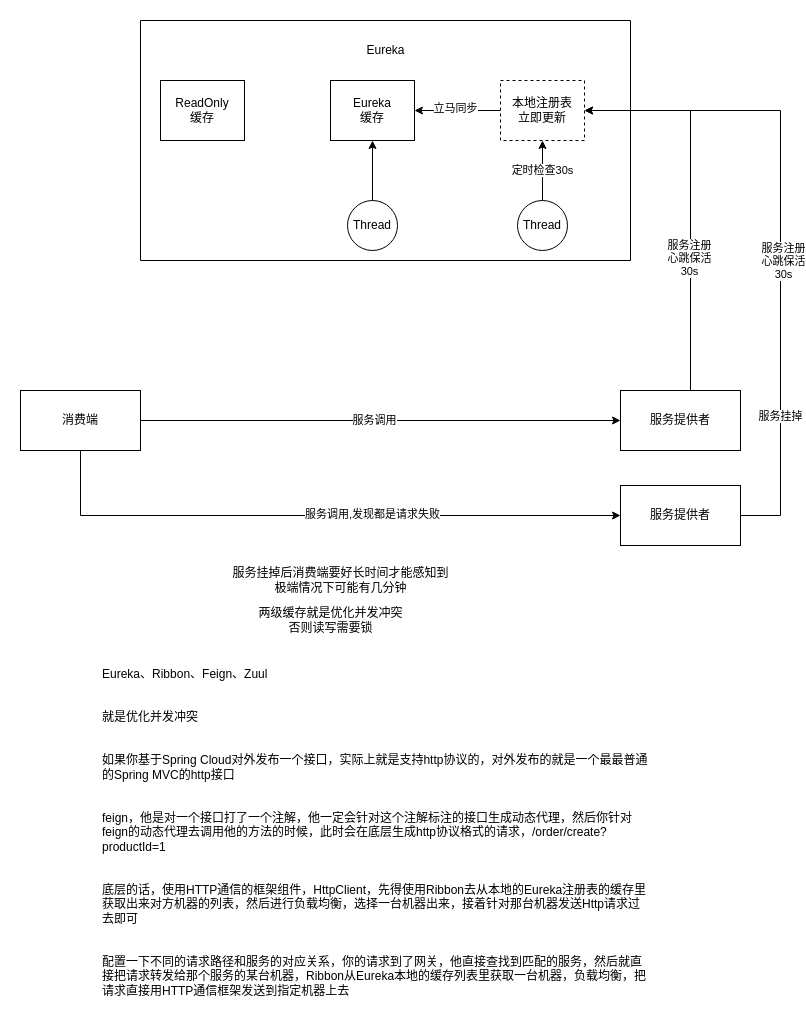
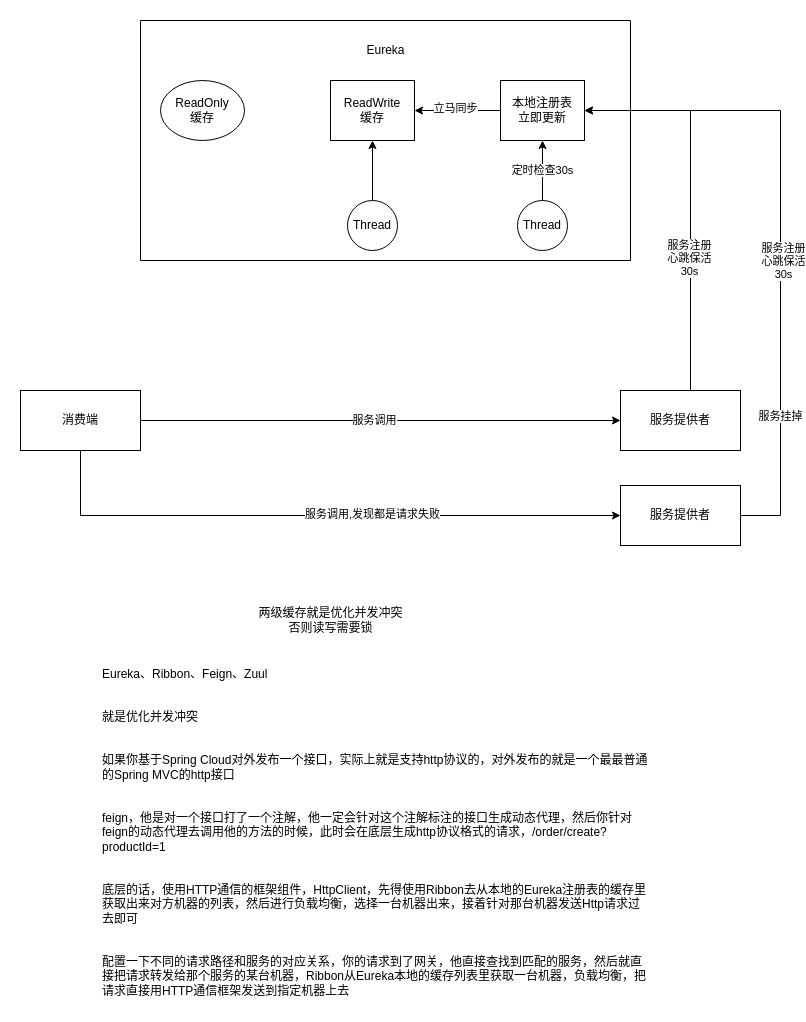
node "ReadOnly 缓存": shape rectangle -> ellipse
node "Eureka 缓存": label "Eureka 缓存" -> "ReadWrite 缓存"
node "本地注册表 立即更新": style dashed -> solid
node "服务挂掉后消费端要好长时间才能感知到 极端情况下可能有几分钟": removed
